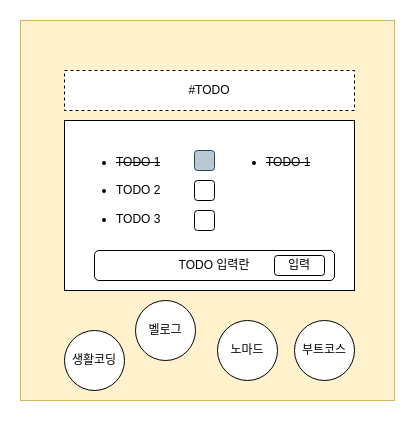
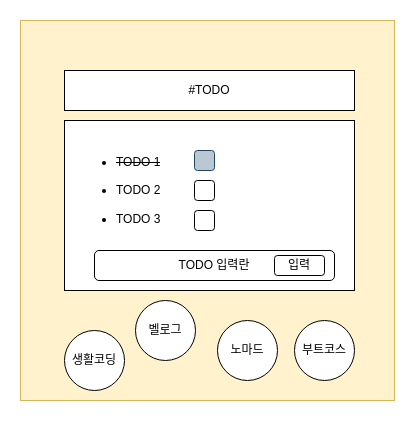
node "#TODO": style dashed -> solid
node "TODO 1": removed
